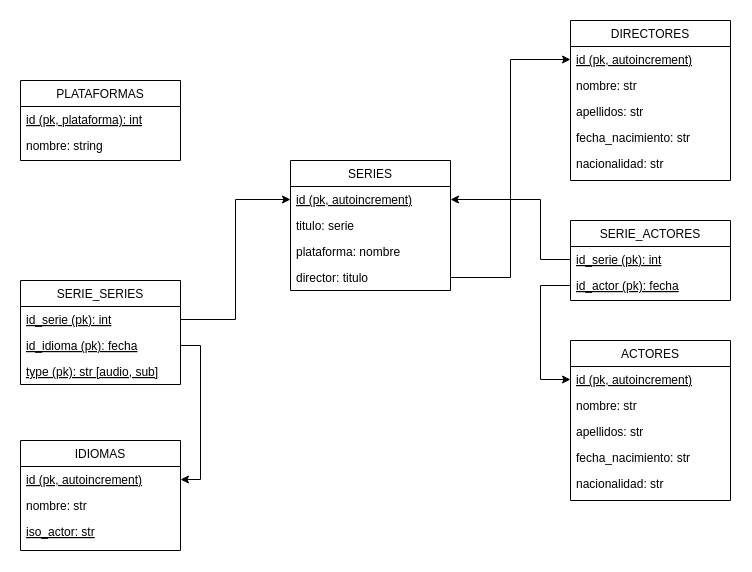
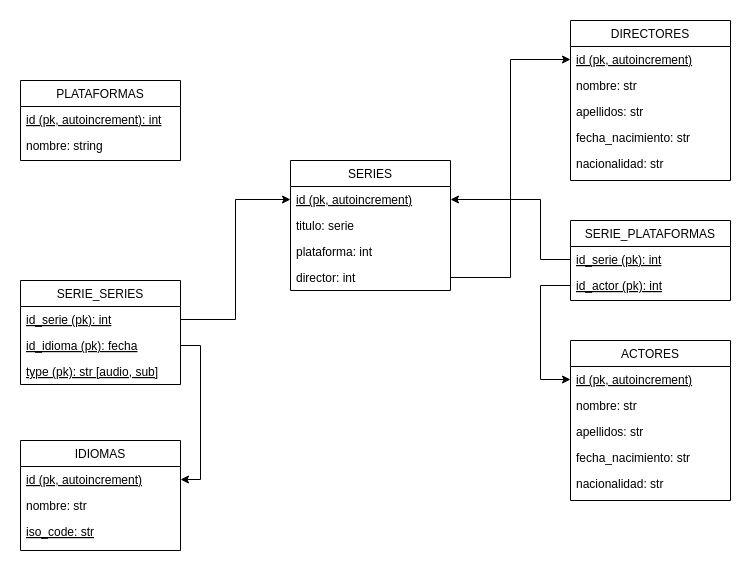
node "id (pk, plataforma): int": label "id (pk, plataforma): int" -> "id (pk, autoincrement): int"
node "SERIE_ACTORES": label "SERIE_ACTORES" -> "SERIE_PLATAFORMAS"
node "plataforma: nombre": label "plataforma: nombre" -> "plataforma: int"
node "director: titulo": label "director: titulo" -> "director: int"
node "id_actor (pk): fecha": label "id_actor (pk): fecha" -> "id_actor (pk): int"
node "iso_actor: str": label "iso_actor: str" -> "iso_code: str"
